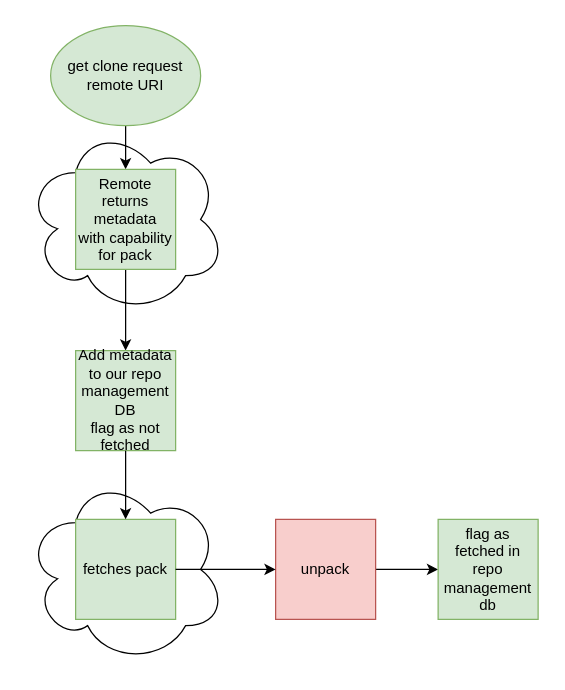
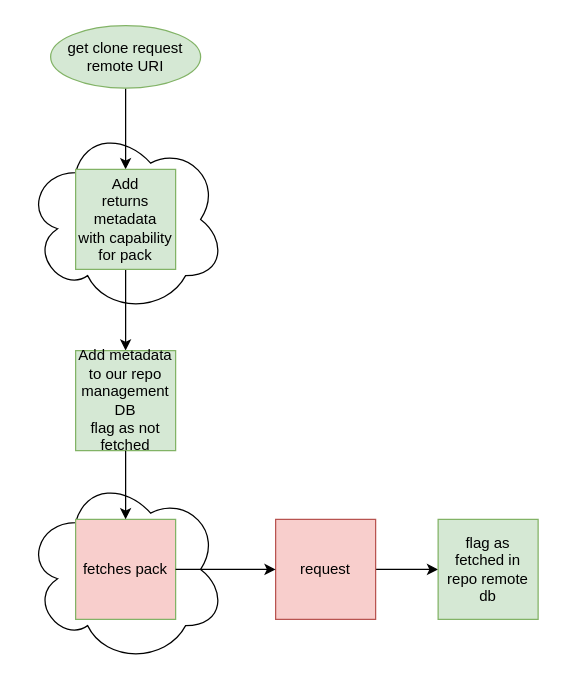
node "get clone request remote URI": size 150x100 -> 150x63
node "Remote returns metadata with capability for pack": label "Remote returns metadata with capability for pack" -> "Add returns metadata with capability for pack"
node "fetches pack": fillcolor #d5e8d4 -> #f8cecc
node "unpack": label "unpack" -> "request"
node "flag as fetched in repo management db": label "flag as fetched in repo management db" -> "flag as fetched in repo remote db"
